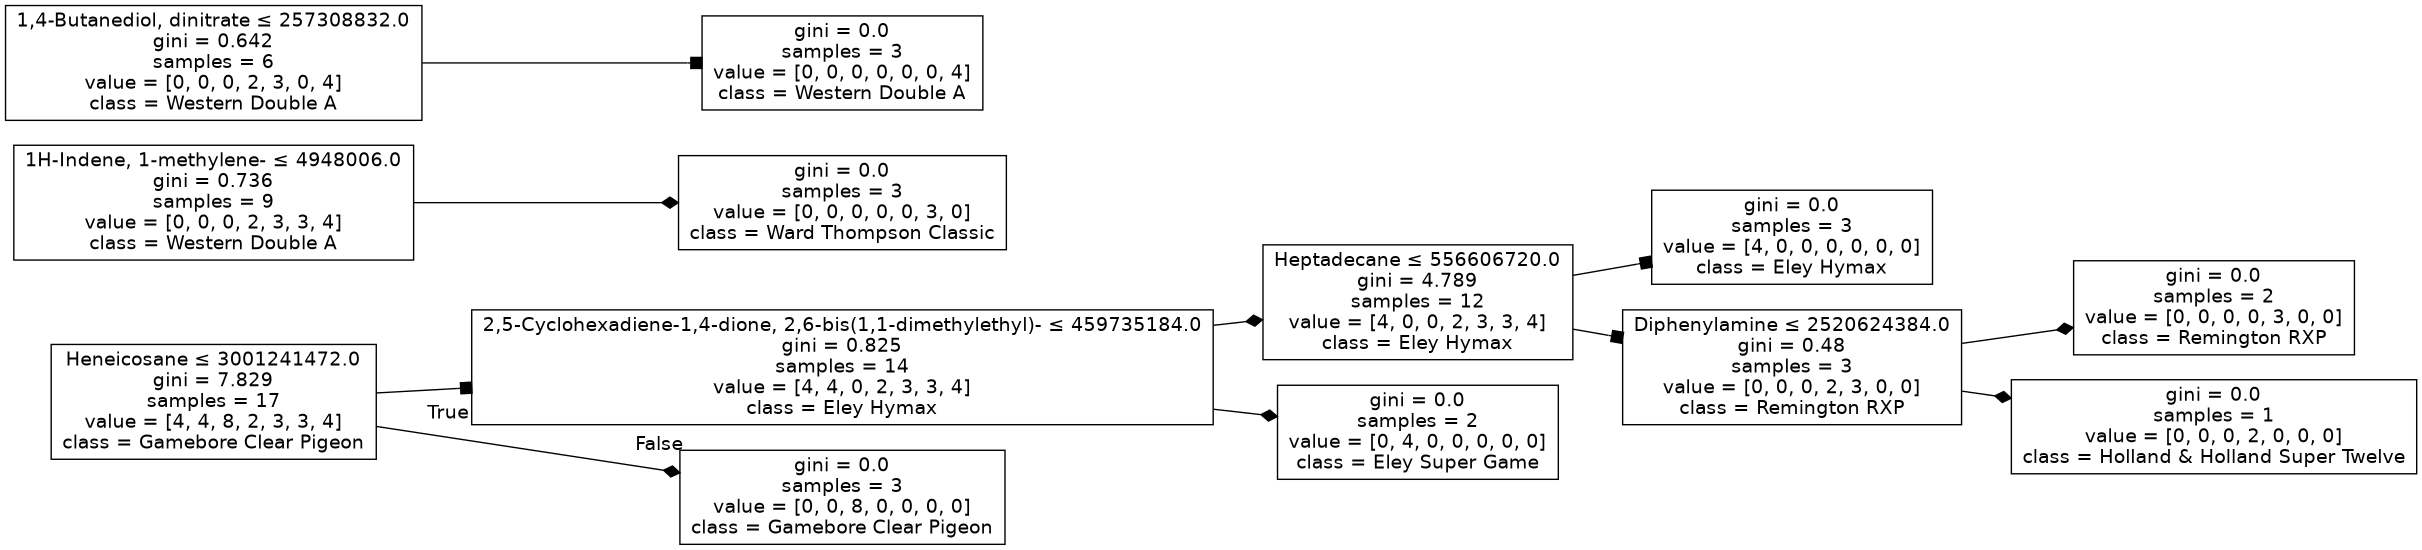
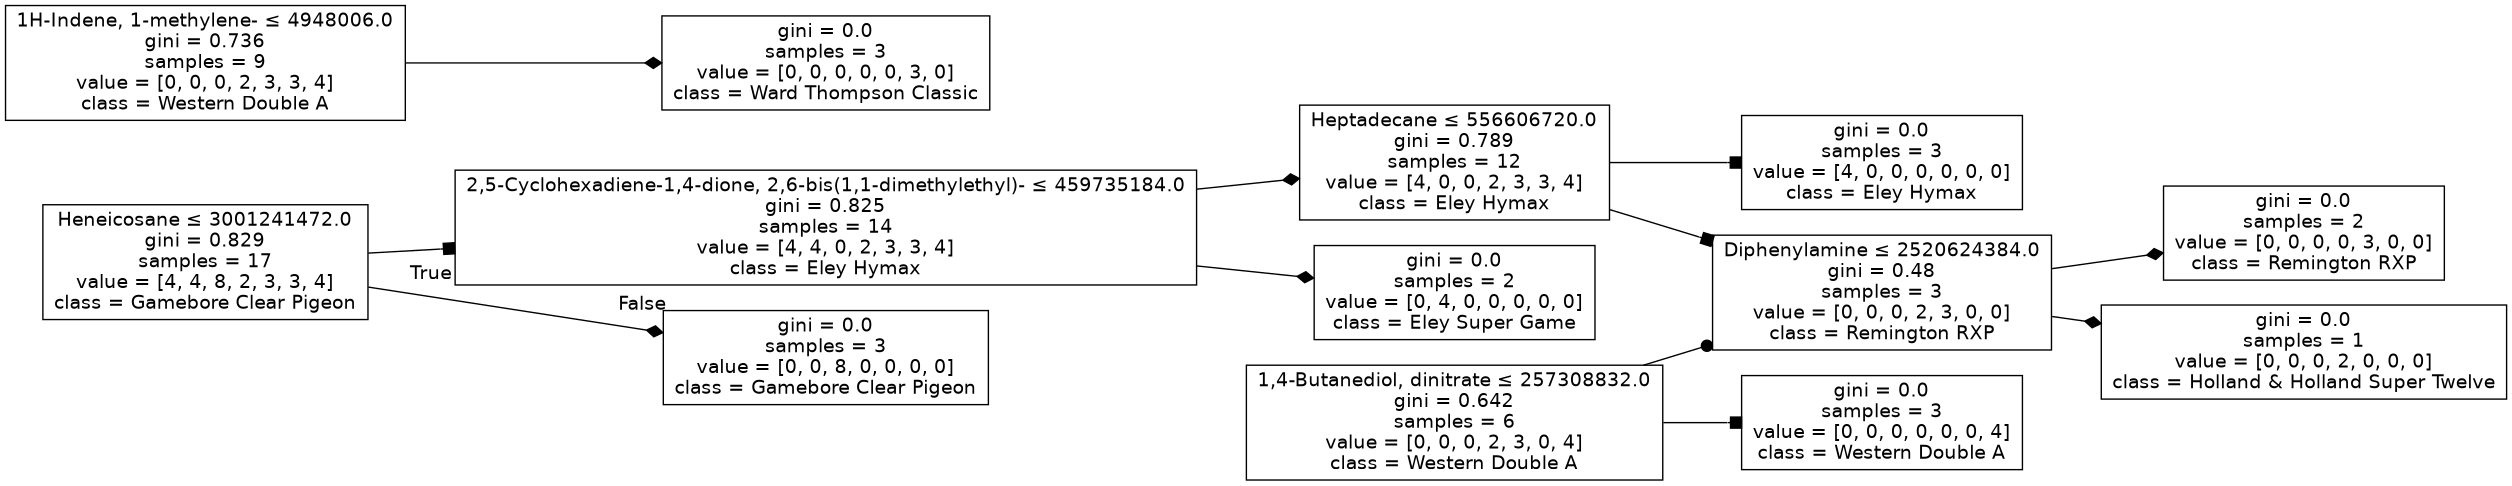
node "Heptadecane ≤ 556606720.0": text "gini = 4.789" -> "gini = 0.789"
edge "1,4-Butanediol, dinitrate ≤ 257308832.0" -> "Diphenylamine ≤ 2520624384.0": added
node "Heneicosane ≤ 3001241472.0": text "gini = 7.829" -> "gini = 0.829"
